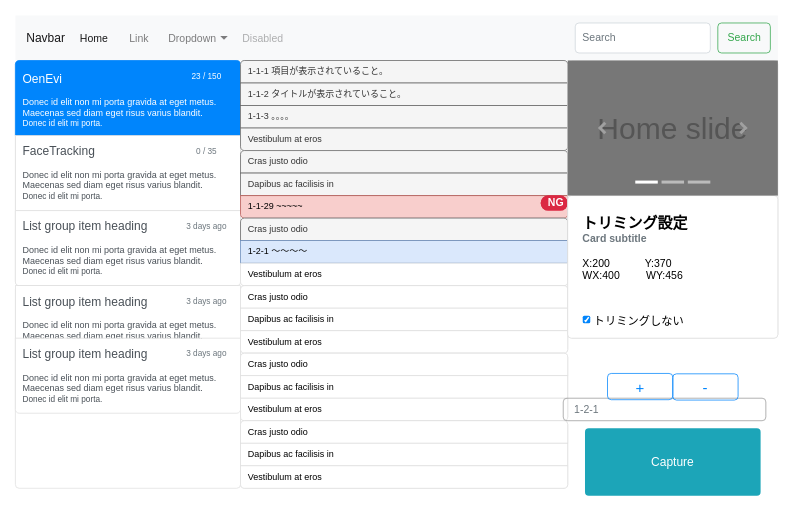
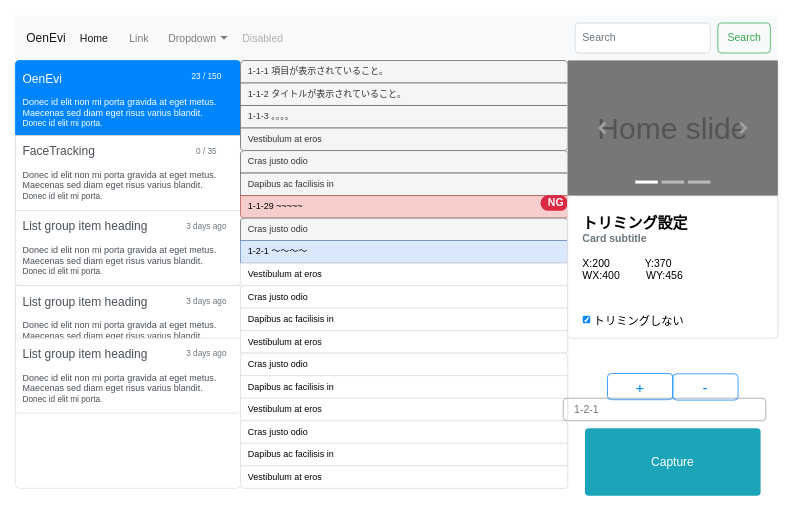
node "Navbar": label "Navbar" -> "OenEvi"
